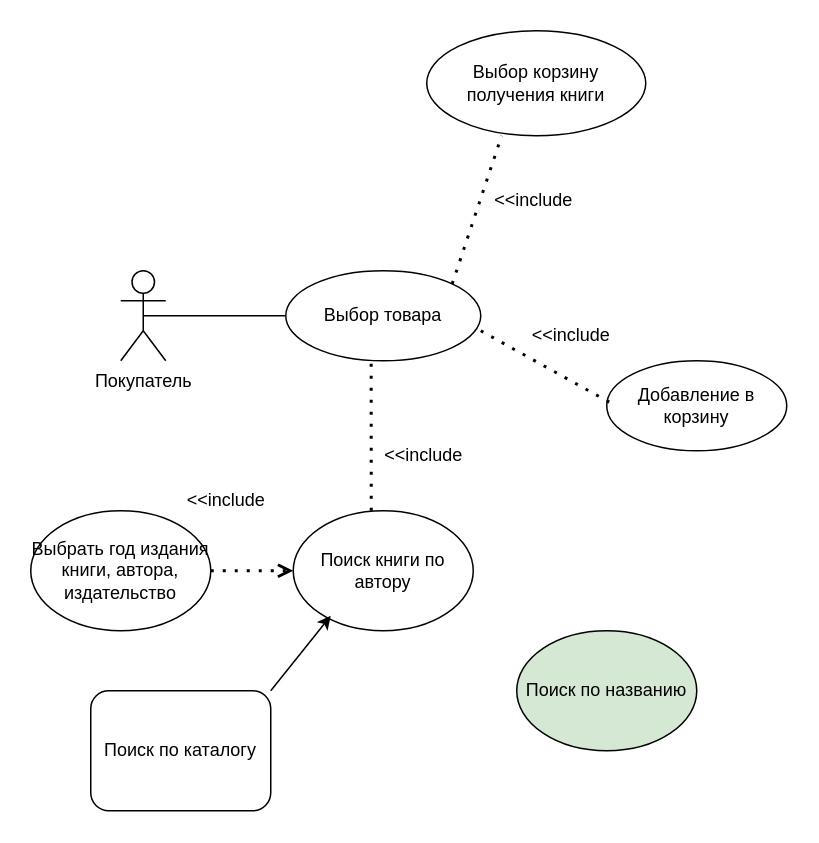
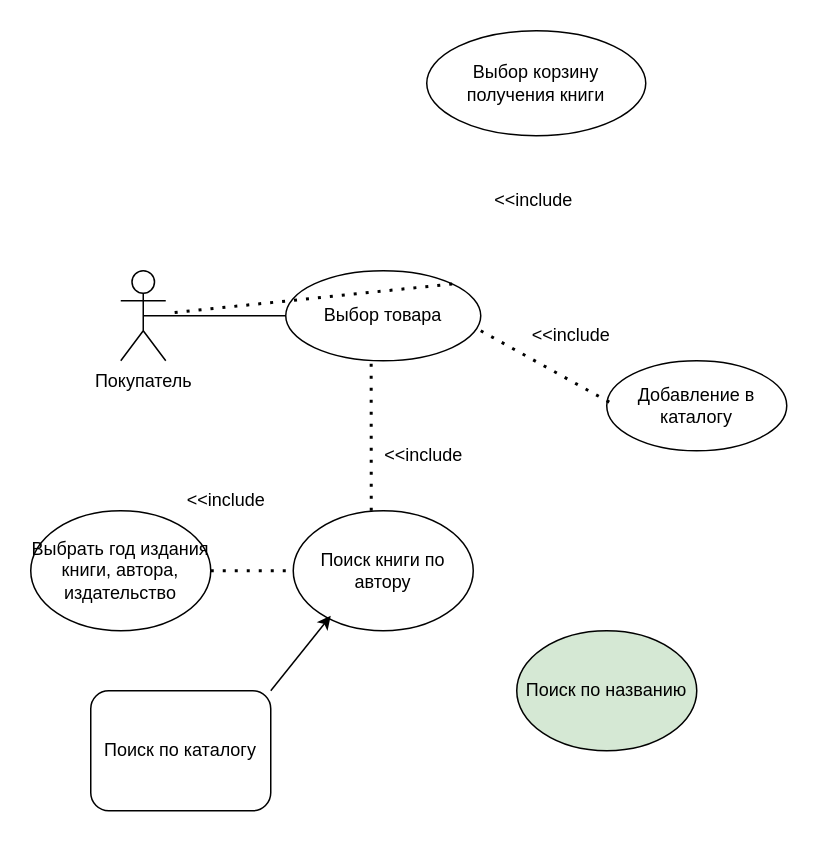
edge "Выбор корзину получения книги" -- "Выбор товара": now "Покупатель" -- "Выбор товара"
node "Добавление в корзину": label "Добавление в корзину" -> "Добавление в каталогу"
edge "Выбрать год издания книги, автора, издательство" -> "Поиск книги по автору": arrowhead open -> none
